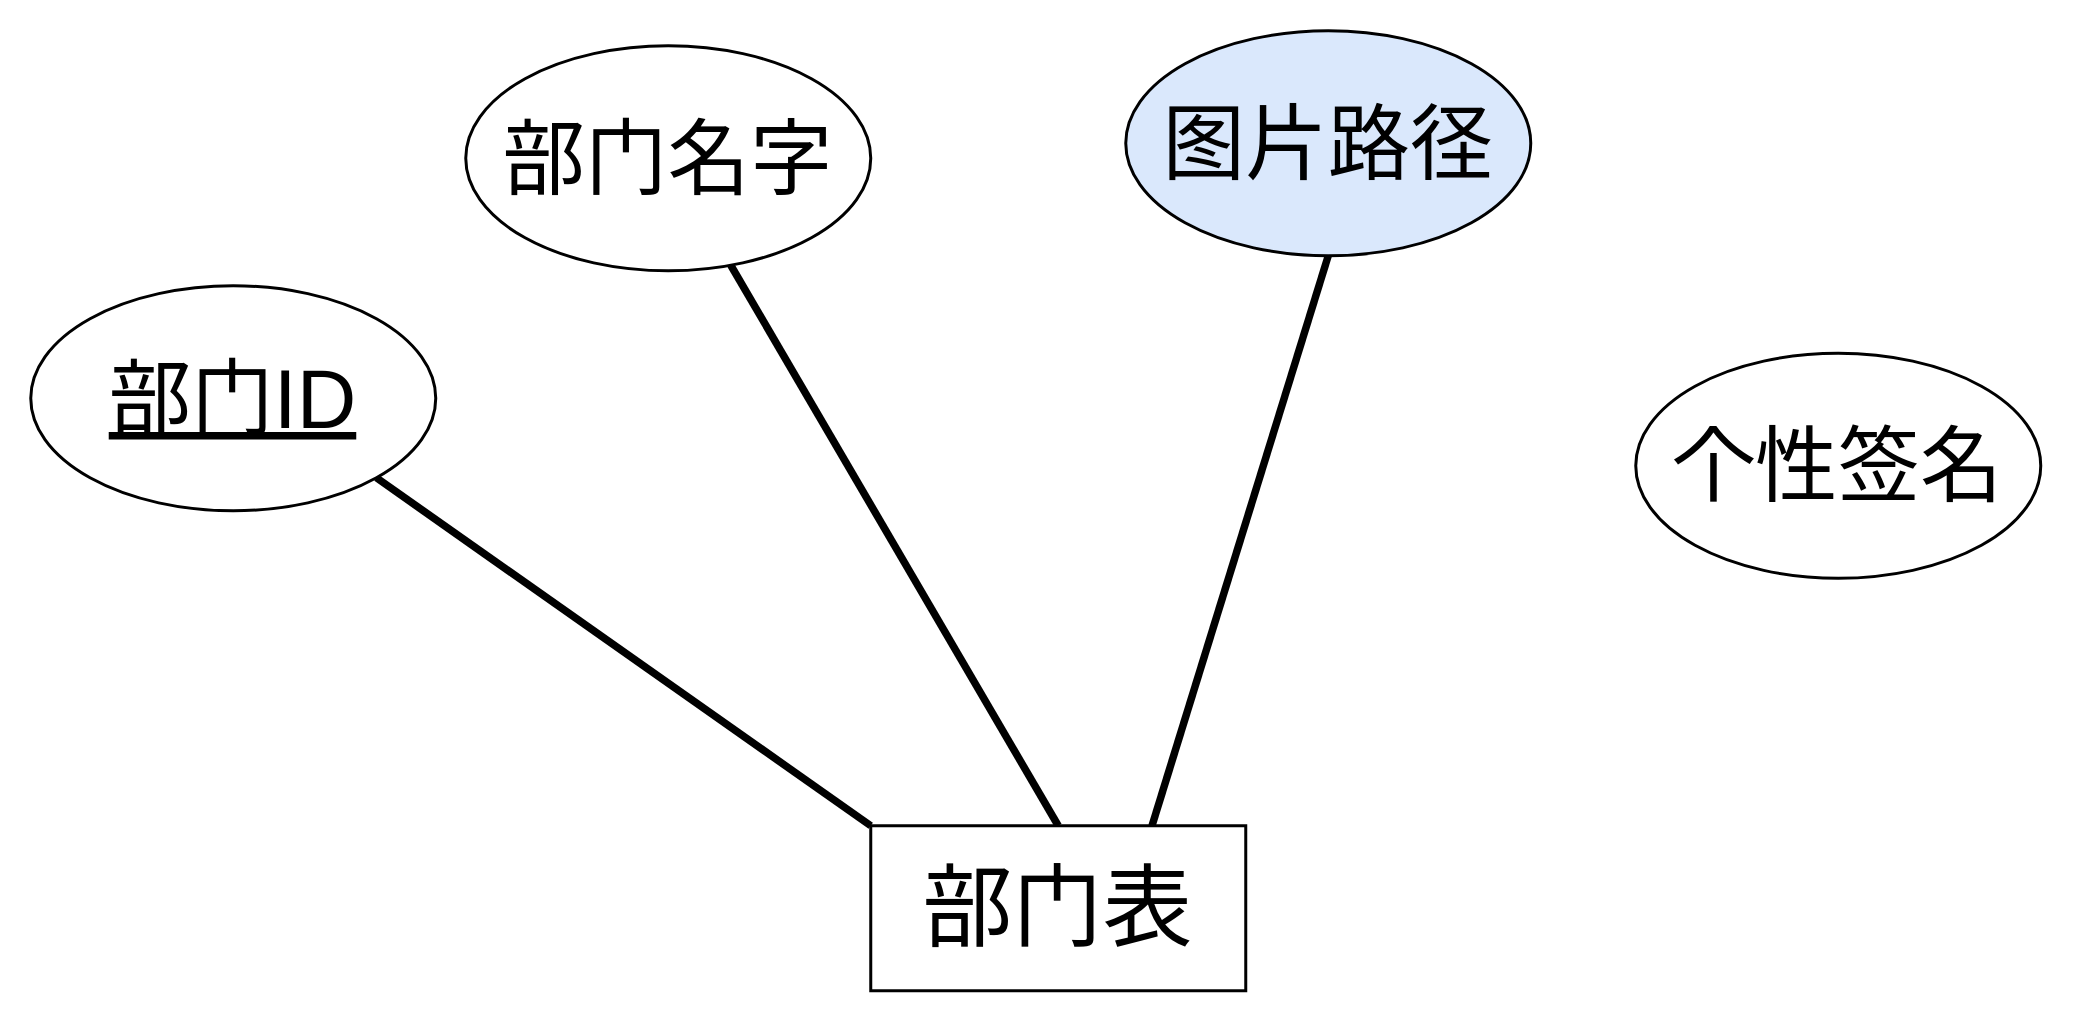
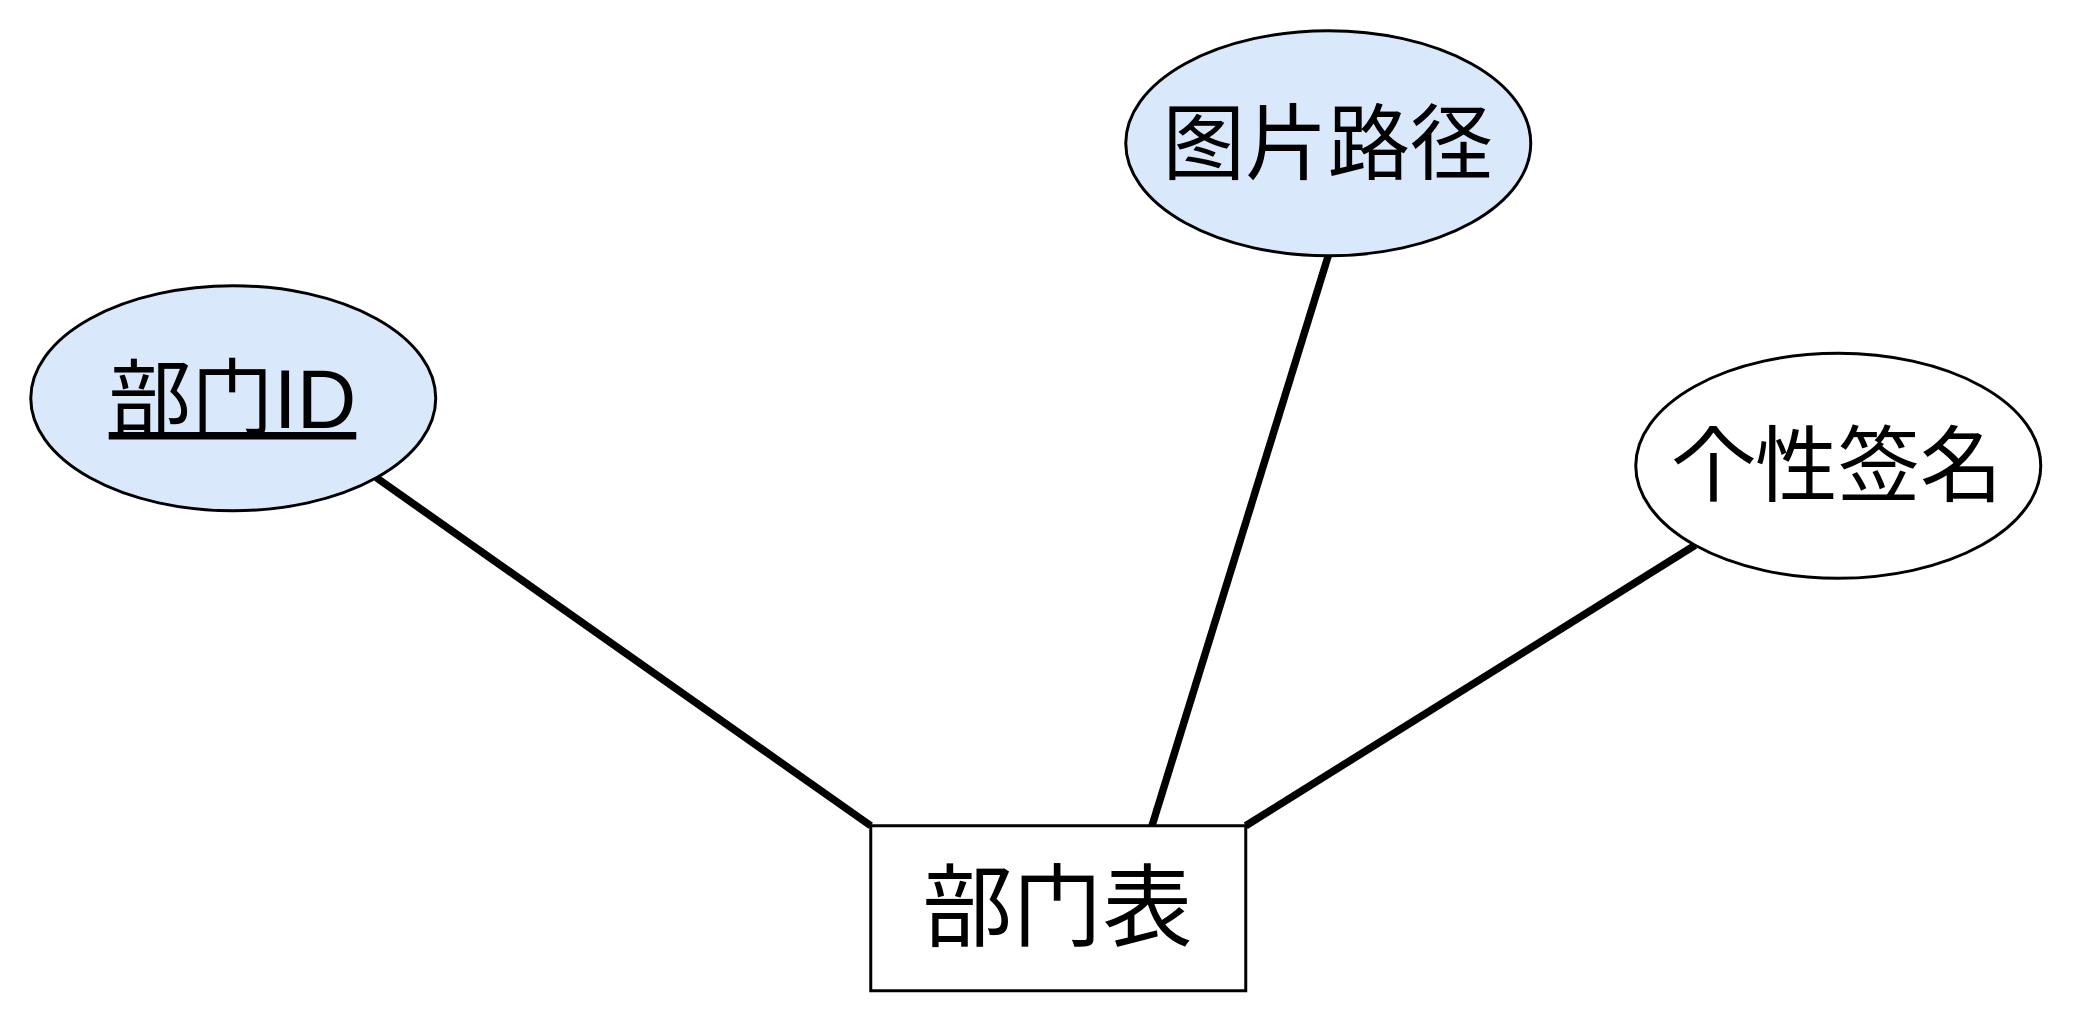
node "部门名字": removed
node "部门ID": fillcolor #ffffff -> #dae8fc
edge "部门名字" -- "部门表": removed
edge "个性签名" -- "部门表": added
